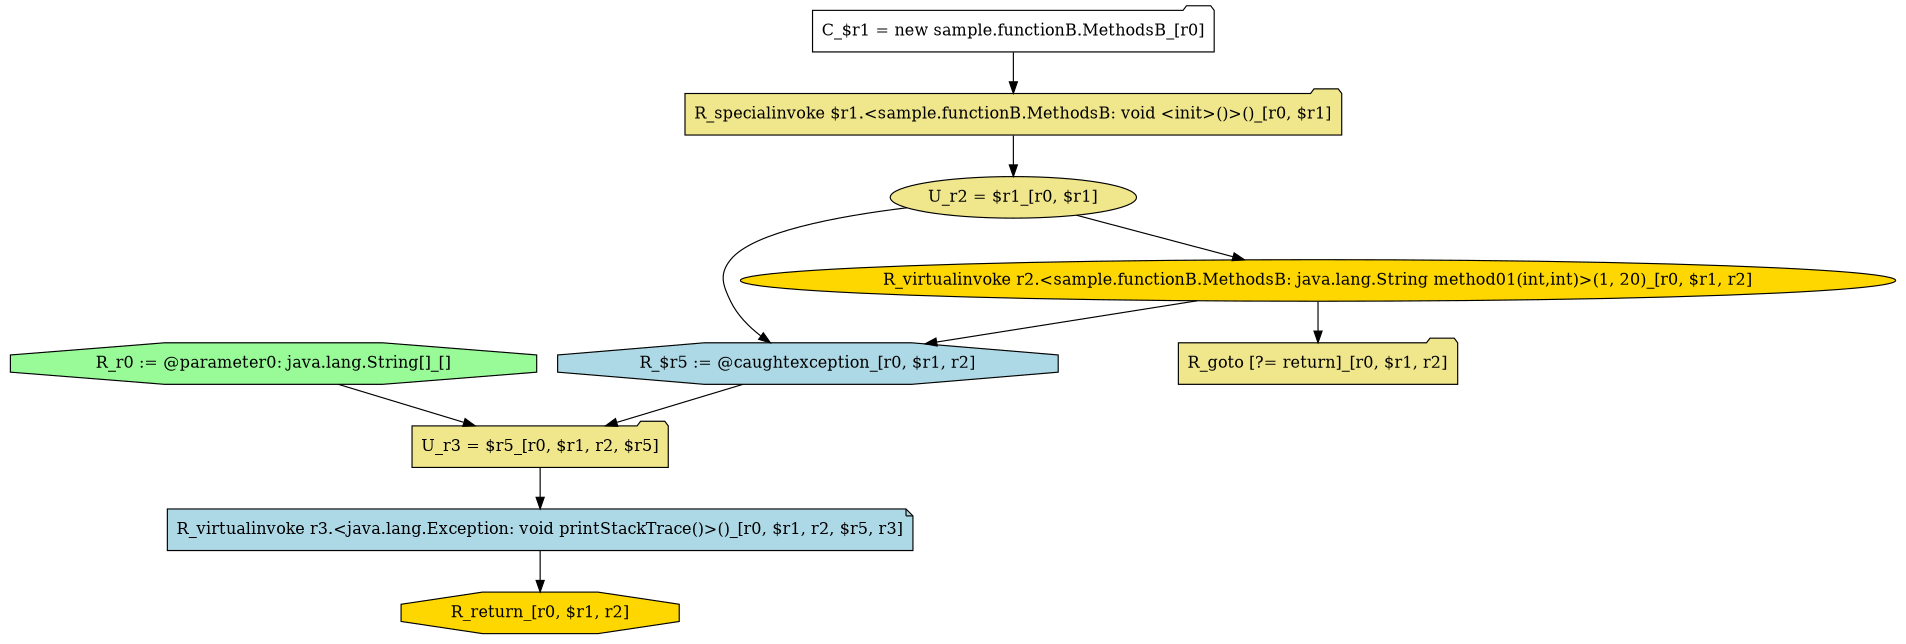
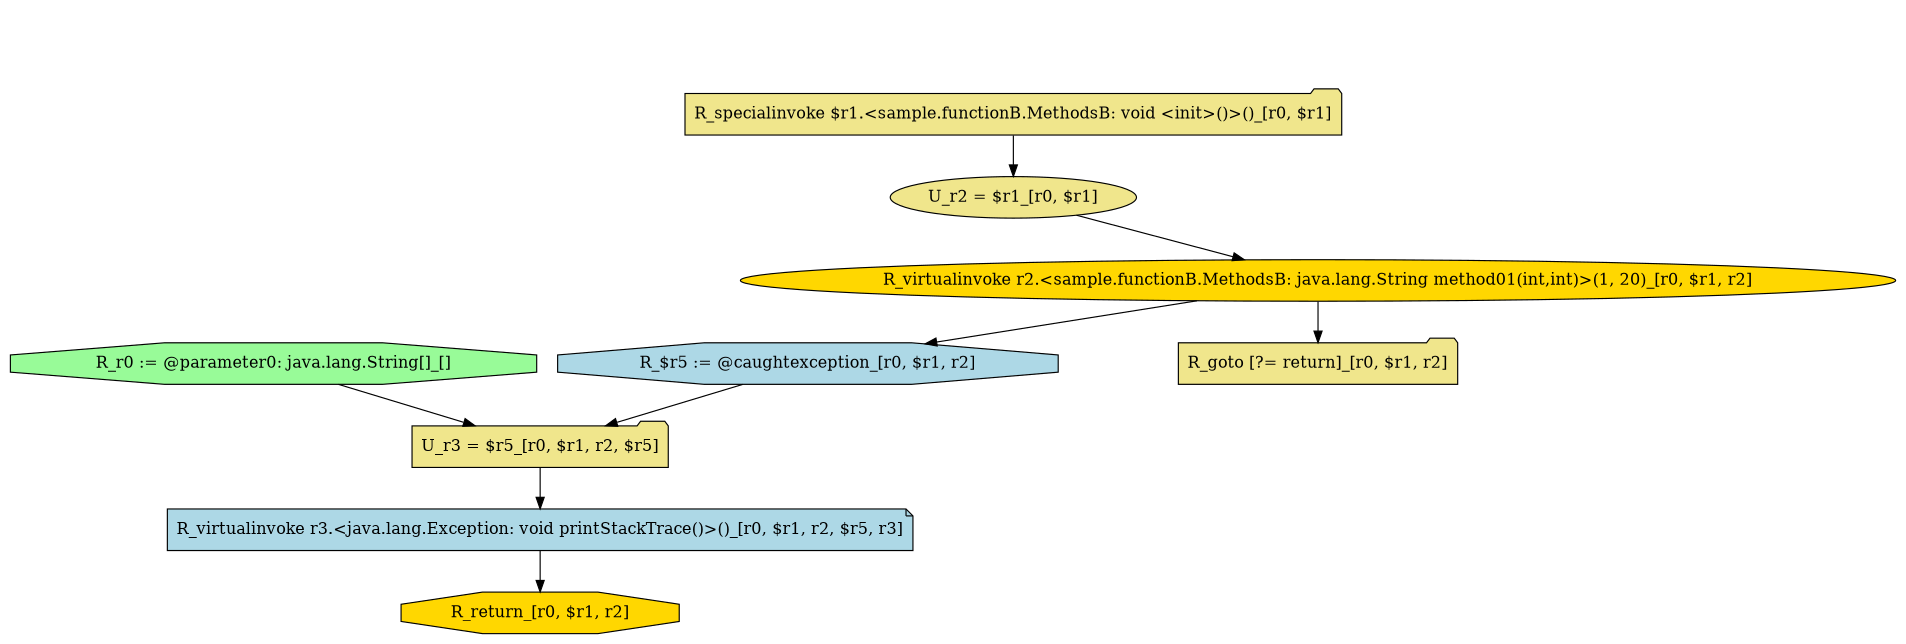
node "C_$r1 = new sample.functionB.MethodsB_[r0]": removed
edge "U_r2 = $r1_[r0, $r1]" -> "R_$r5 := @caughtexception_[r0, $r1, r2]": removed
